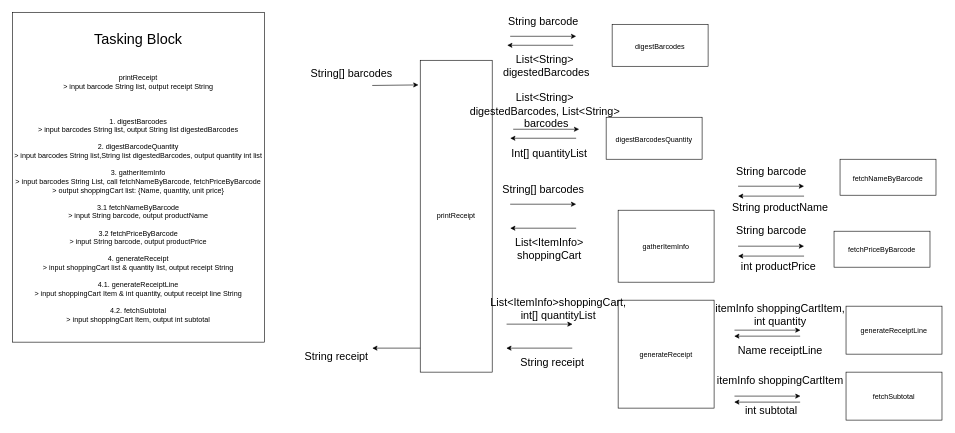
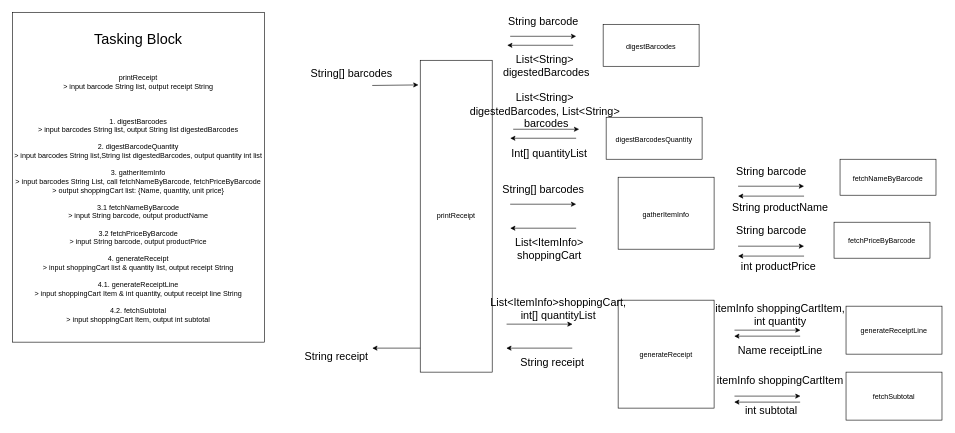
node "digestBarcodes": moved (660, 45) -> (651, 45)
node "gatherItemInfo": moved (666, 246) -> (666, 213)
node "fetchPriceByBarcode": moved (882, 249) -> (882, 240)
